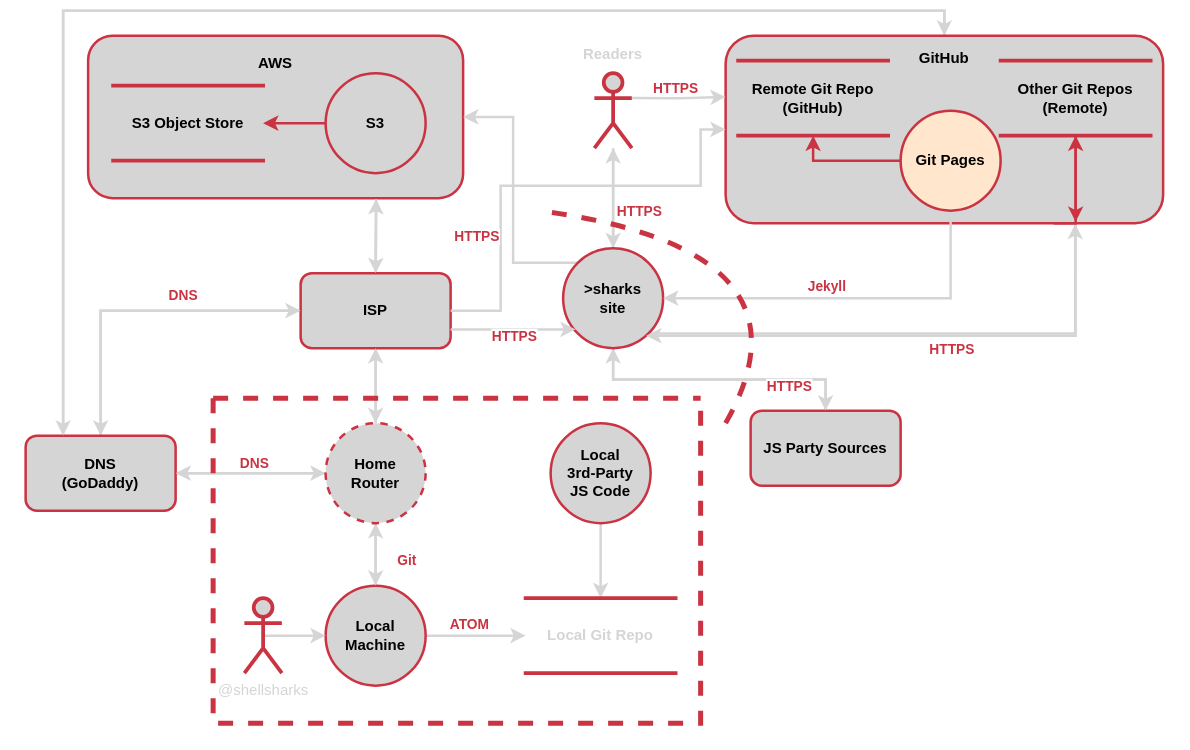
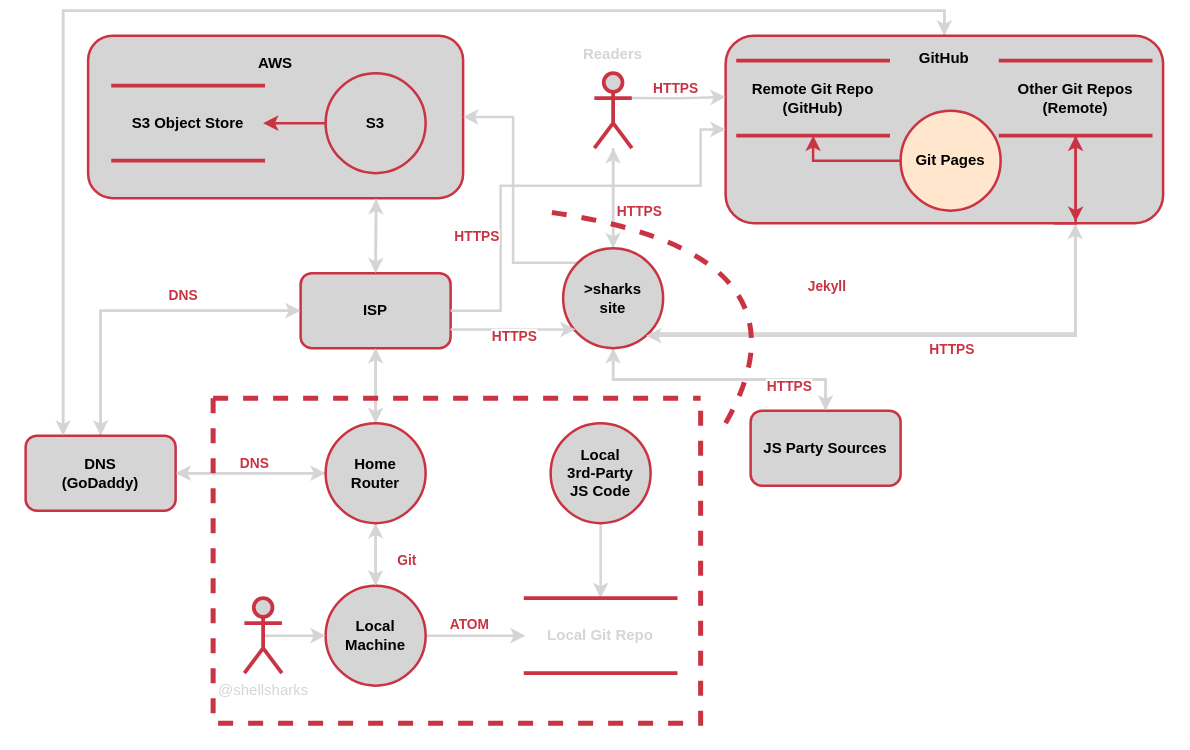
edge "Git Pages" -> ">sharks site": removed
node "Home Router": style dashed -> solid
